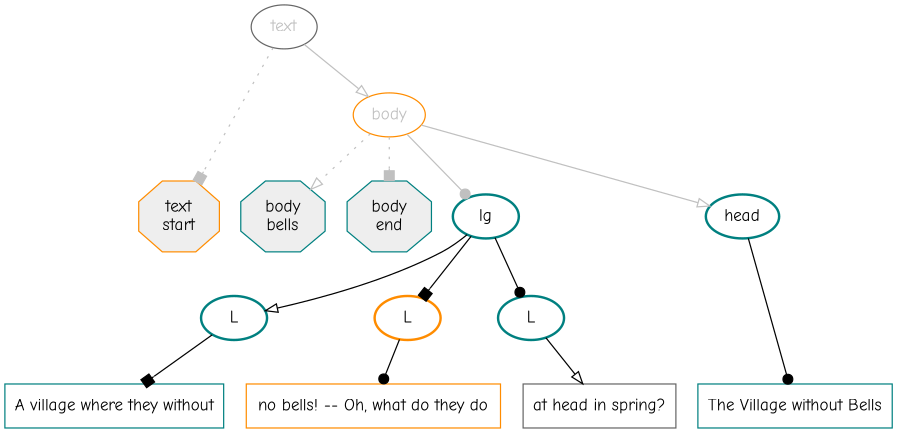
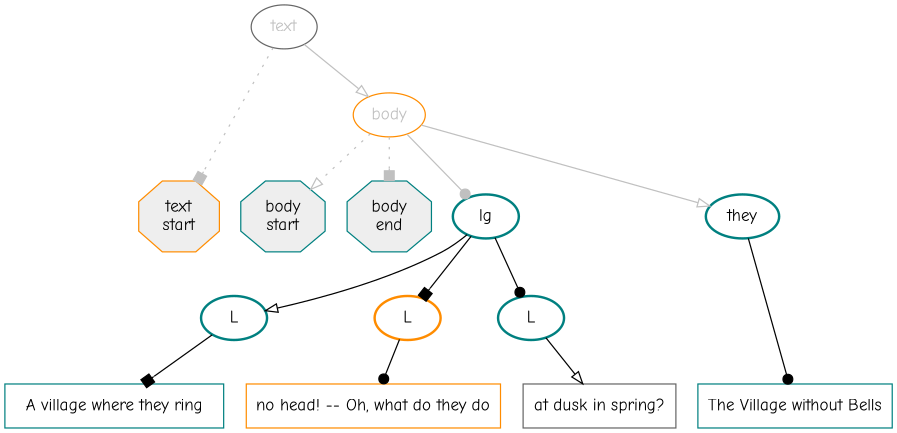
node "body bells": label "body bells" -> "body start"
node "head": label "head" -> "they"
node "A village where they without": label "A village where they without" -> "A village where they ring"
node "no bells! -- Oh, what do they do": label "no bells! -- Oh, what do they do" -> "no head! -- Oh, what do they do"
node "at head in spring?": label "at head in spring?" -> "at dusk in spring?"
